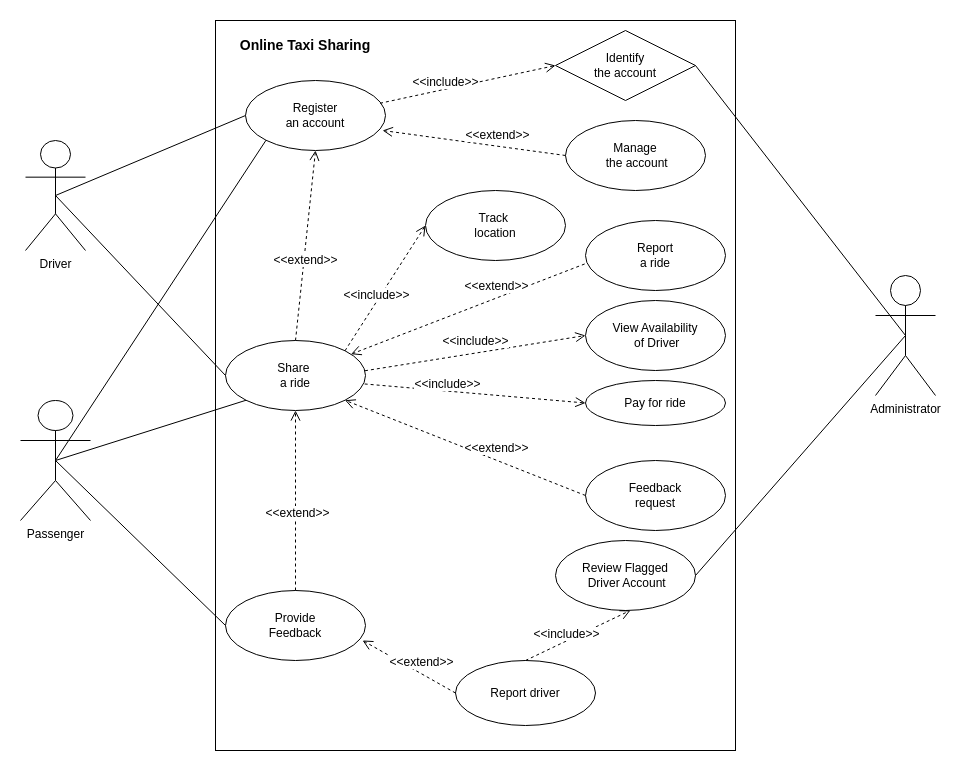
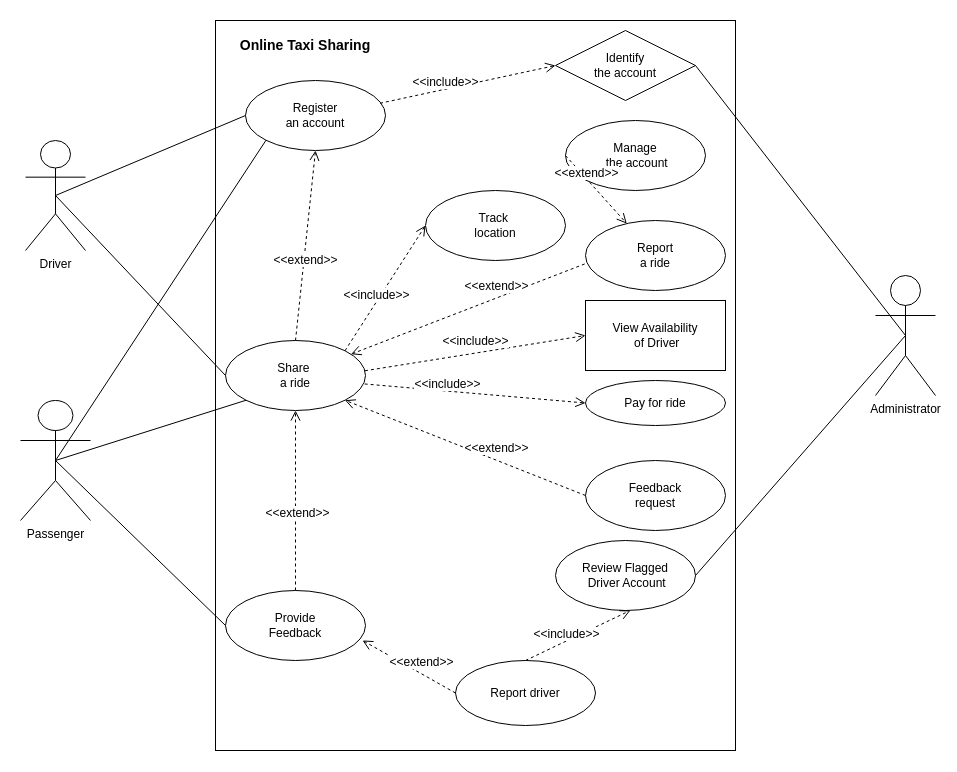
edge "Manage the account" -> "Register an account": now "Manage the account" -> "Report a ride"
node "View Availability of Driver": shape ellipse -> rectangle
